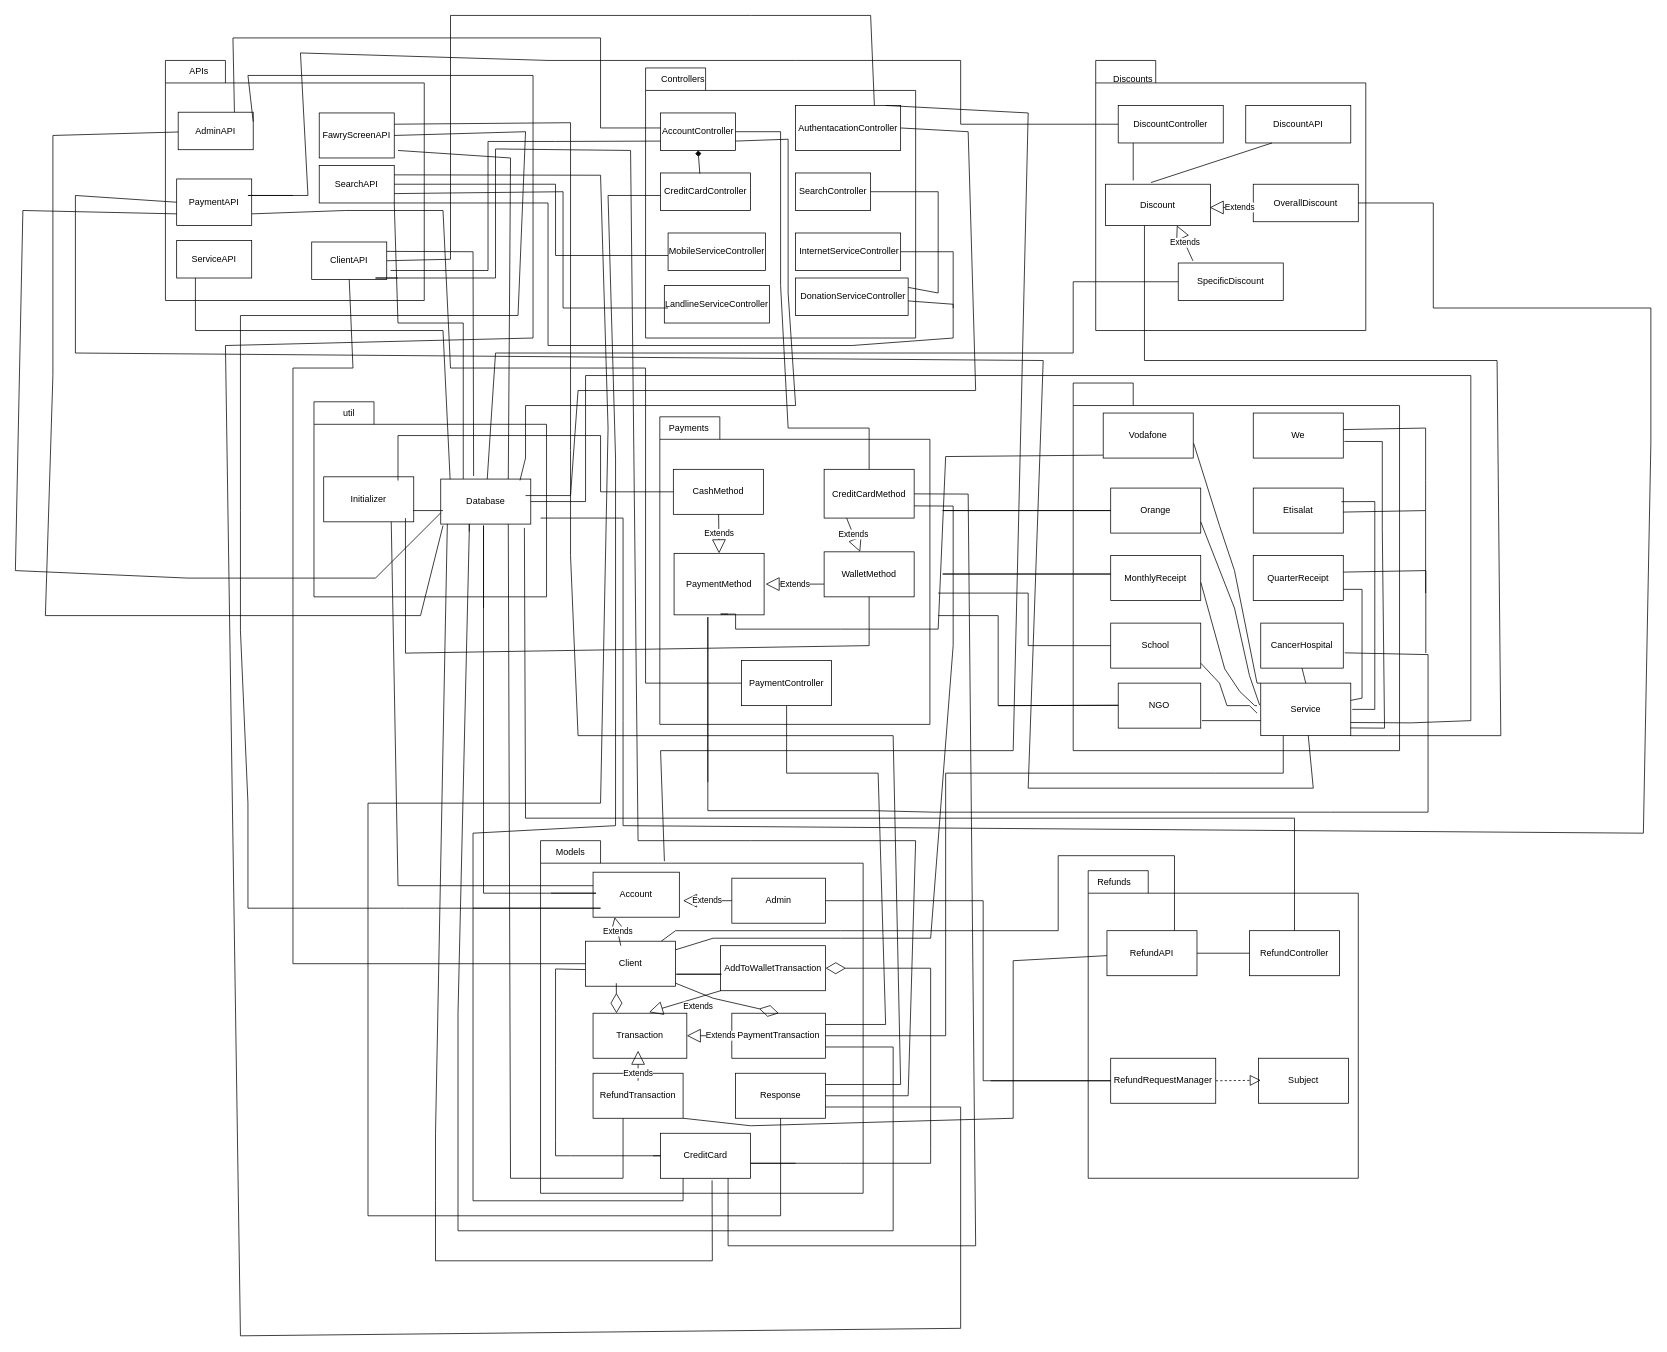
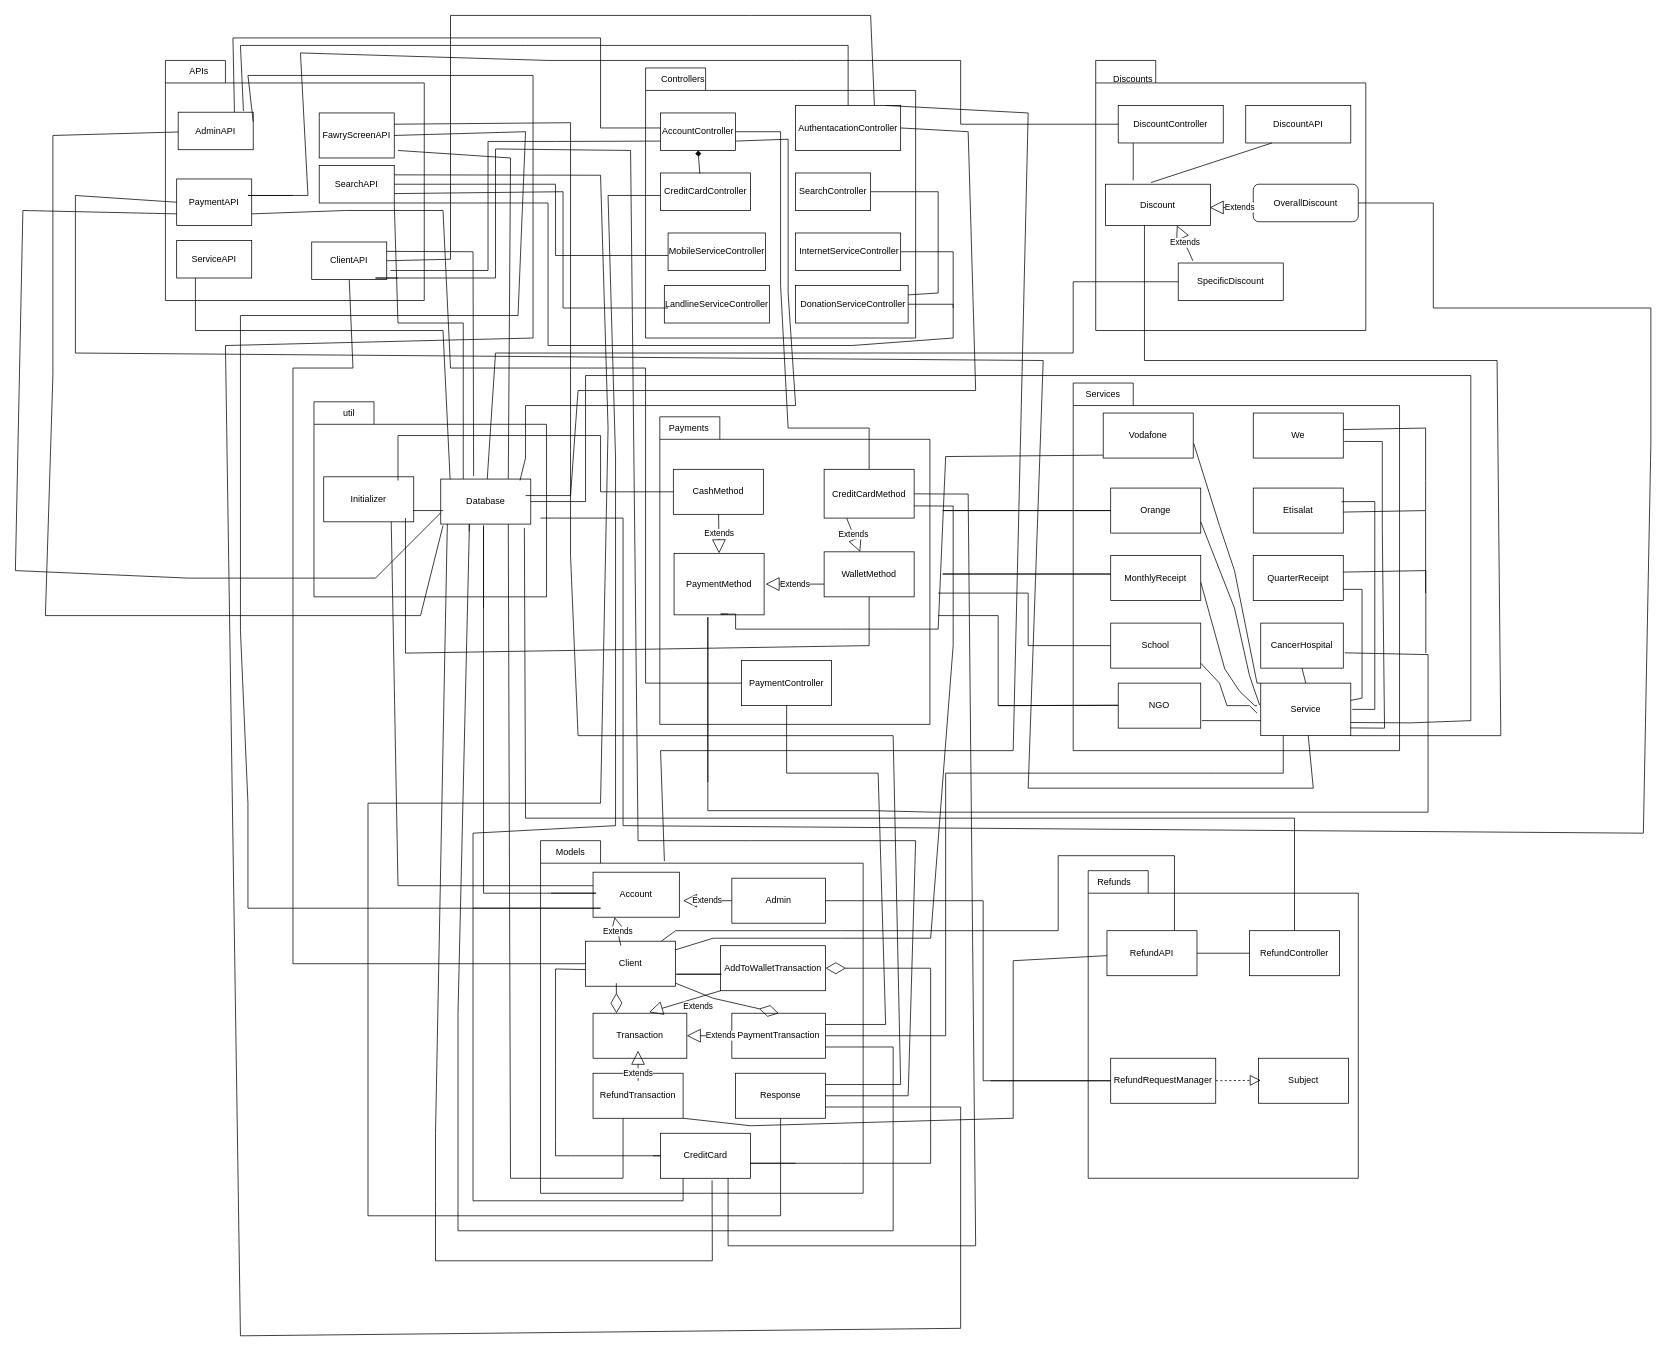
edge "AuthentacationController" -- "AdminAPI": added
node "OverallDiscount": shape rectangle -> rounded rectangle
node "DonationServiceController": moved (852, 297) -> (852, 304)
node "Services": added
